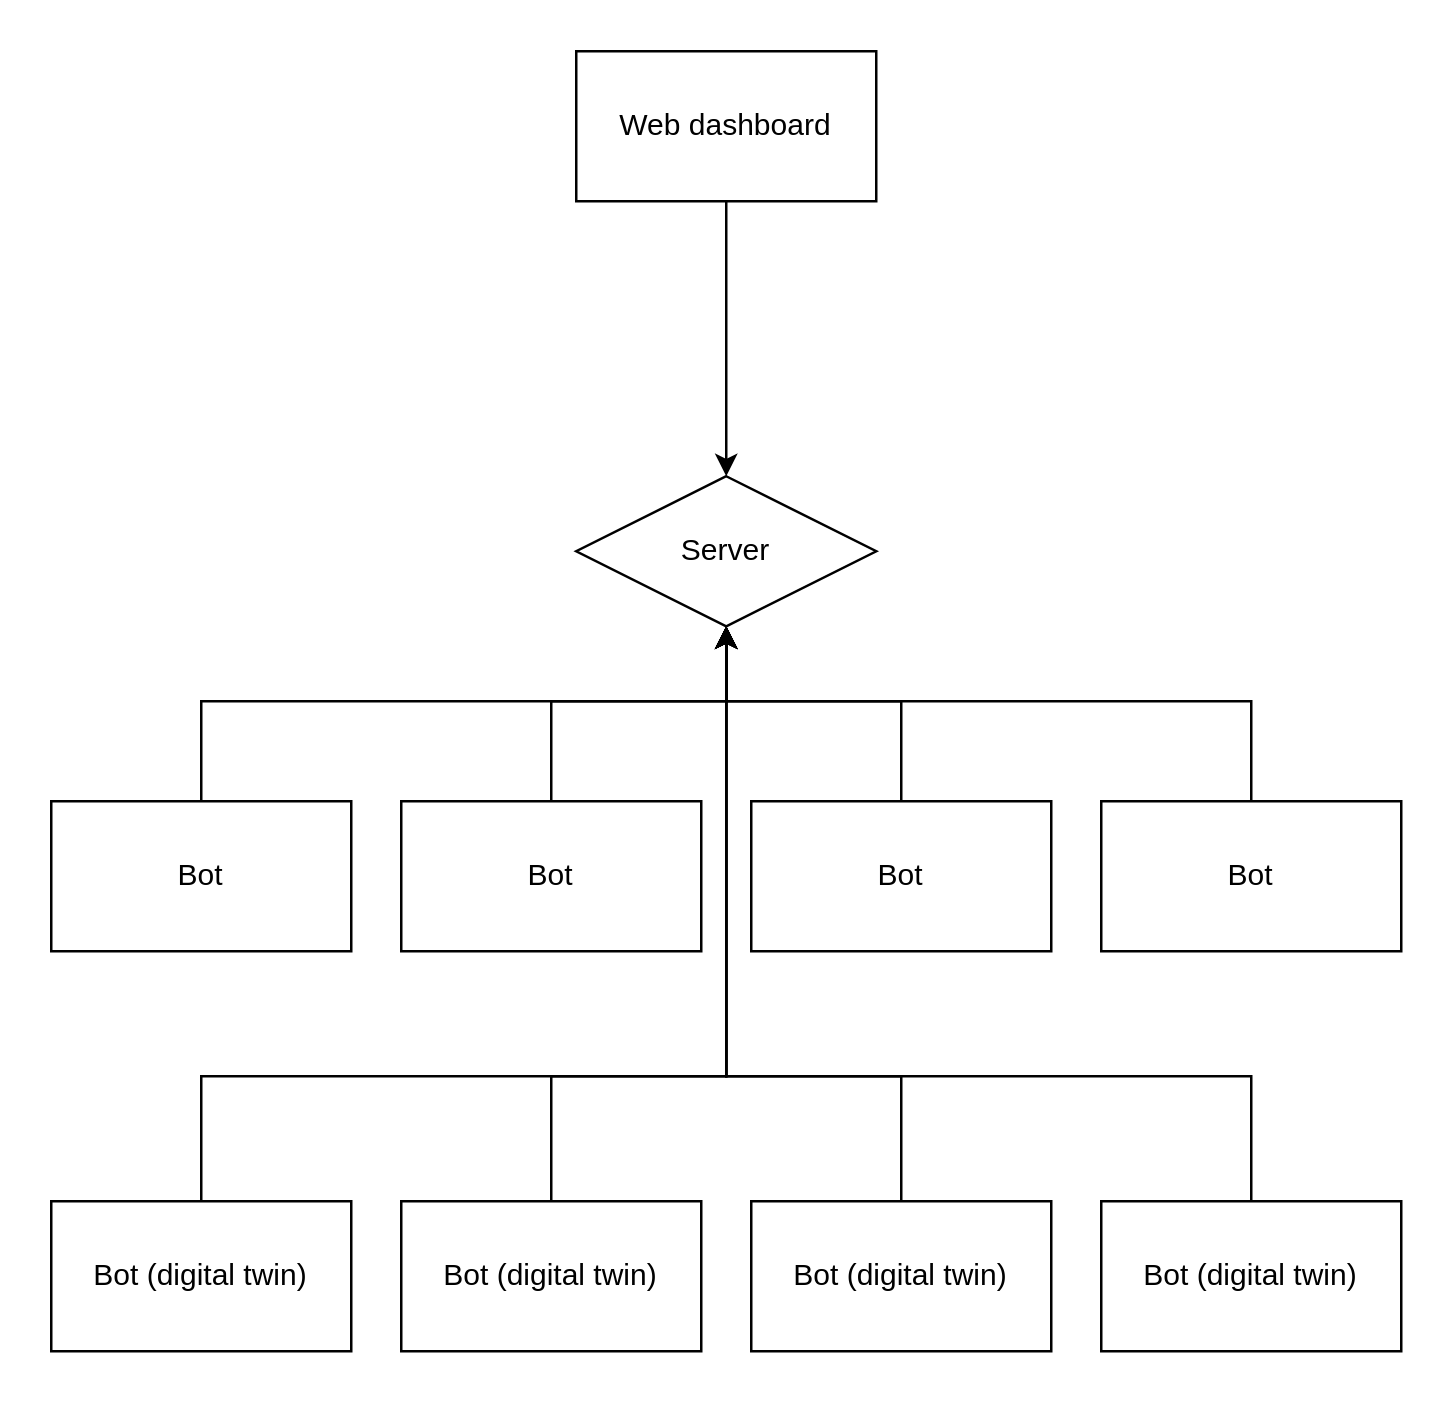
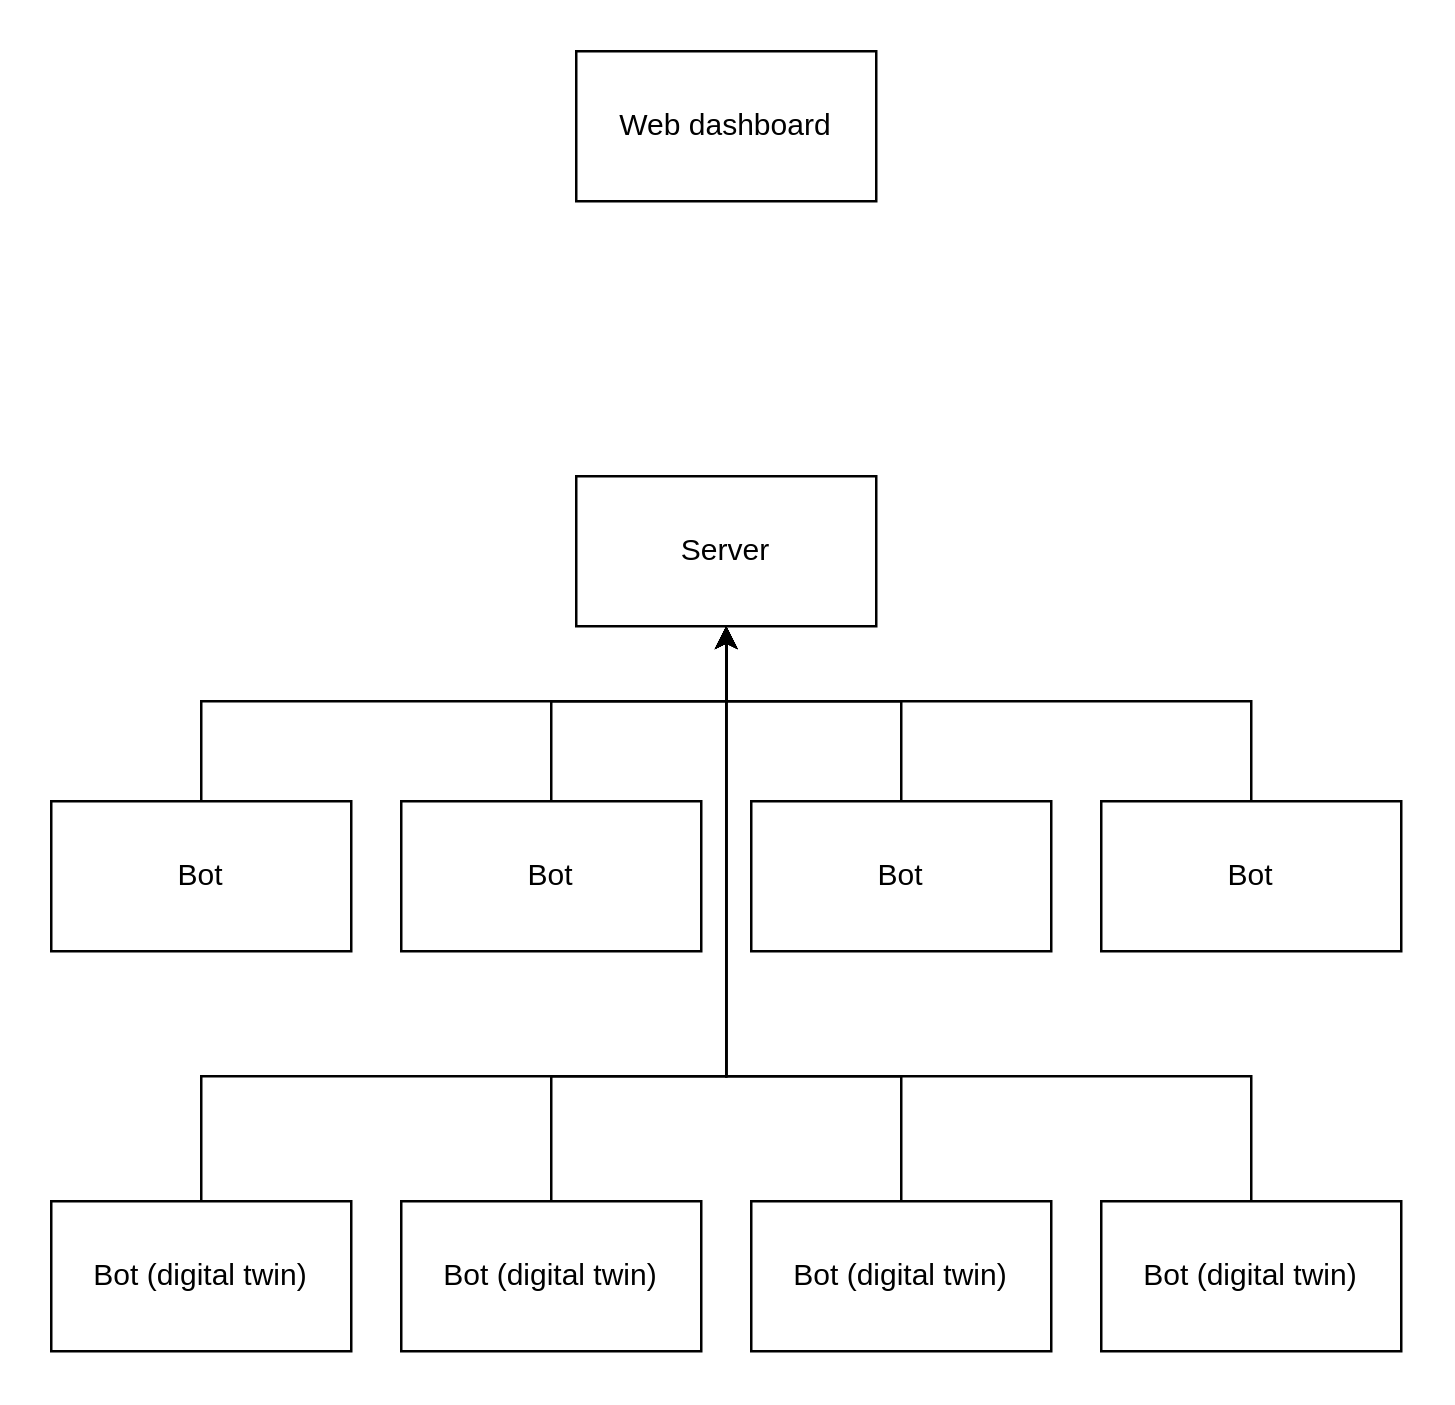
edge "Web dashboard" -> "Server": removed
node "Server": shape diamond -> rectangle
